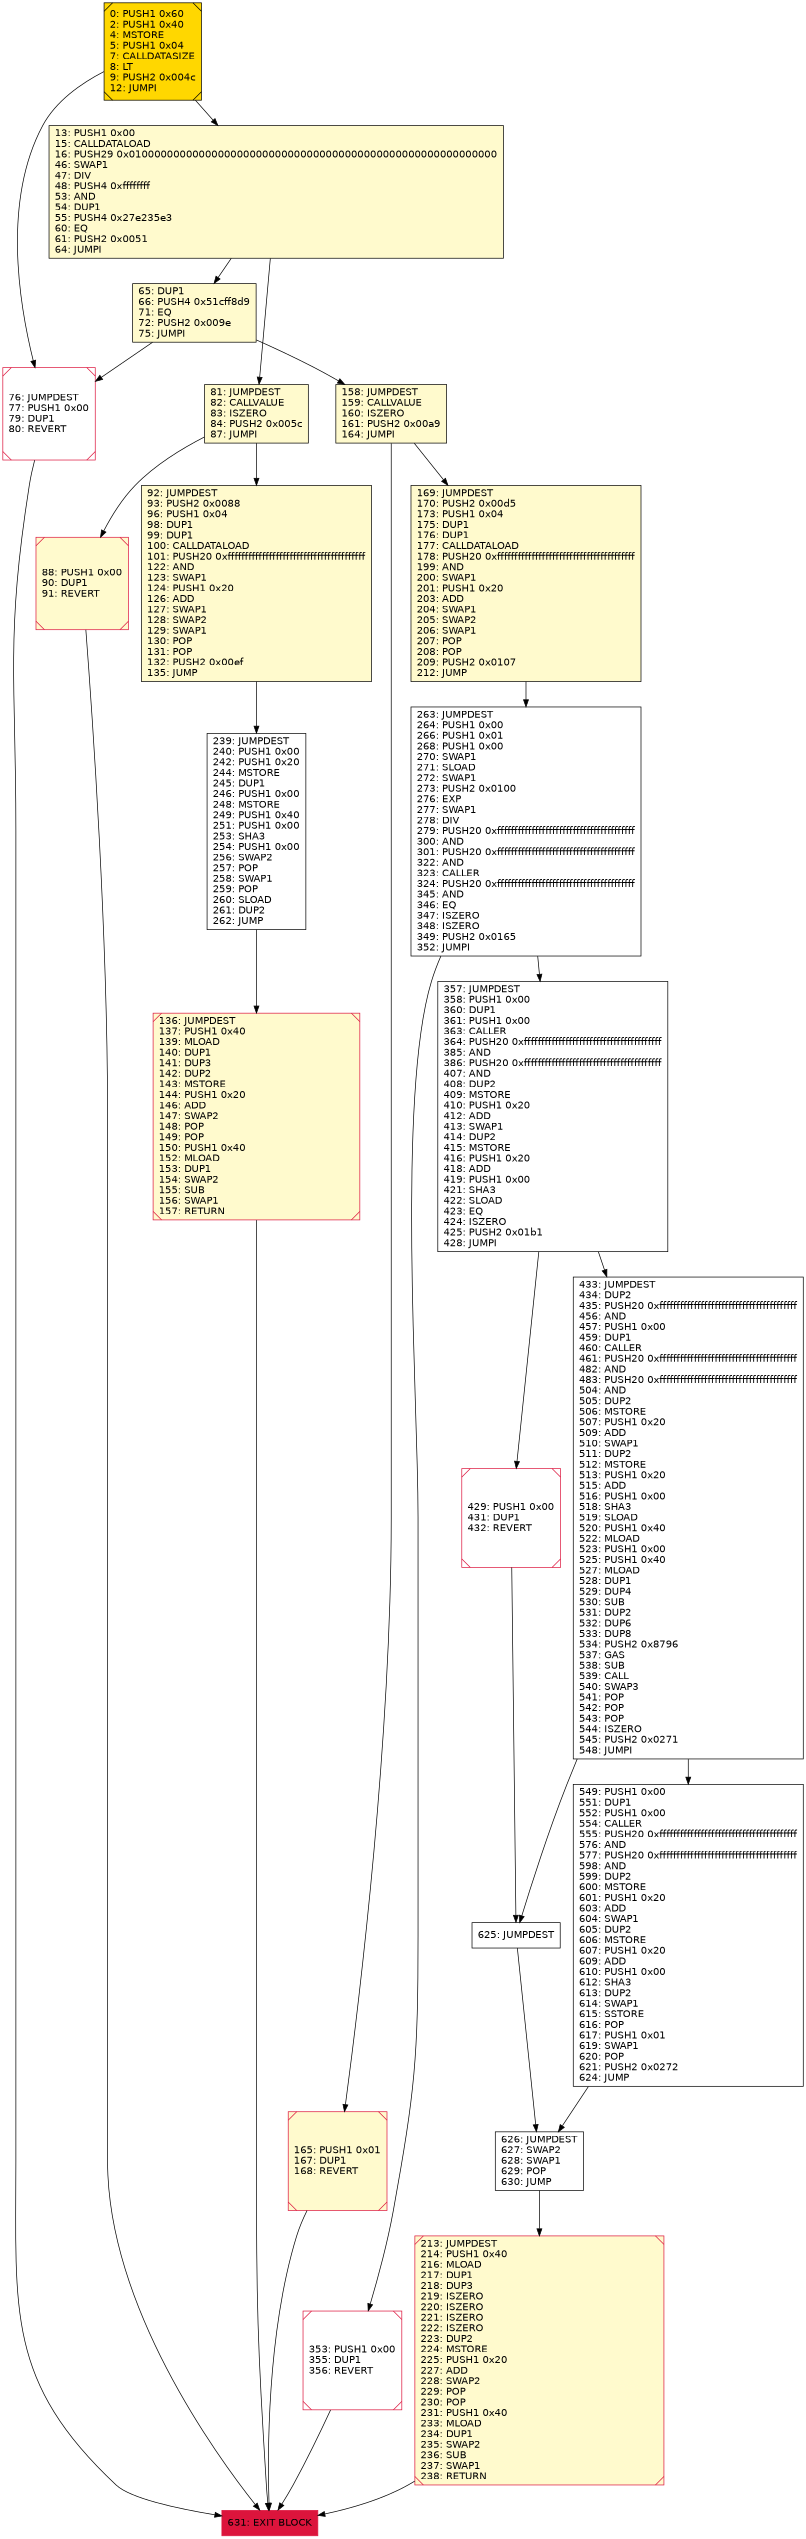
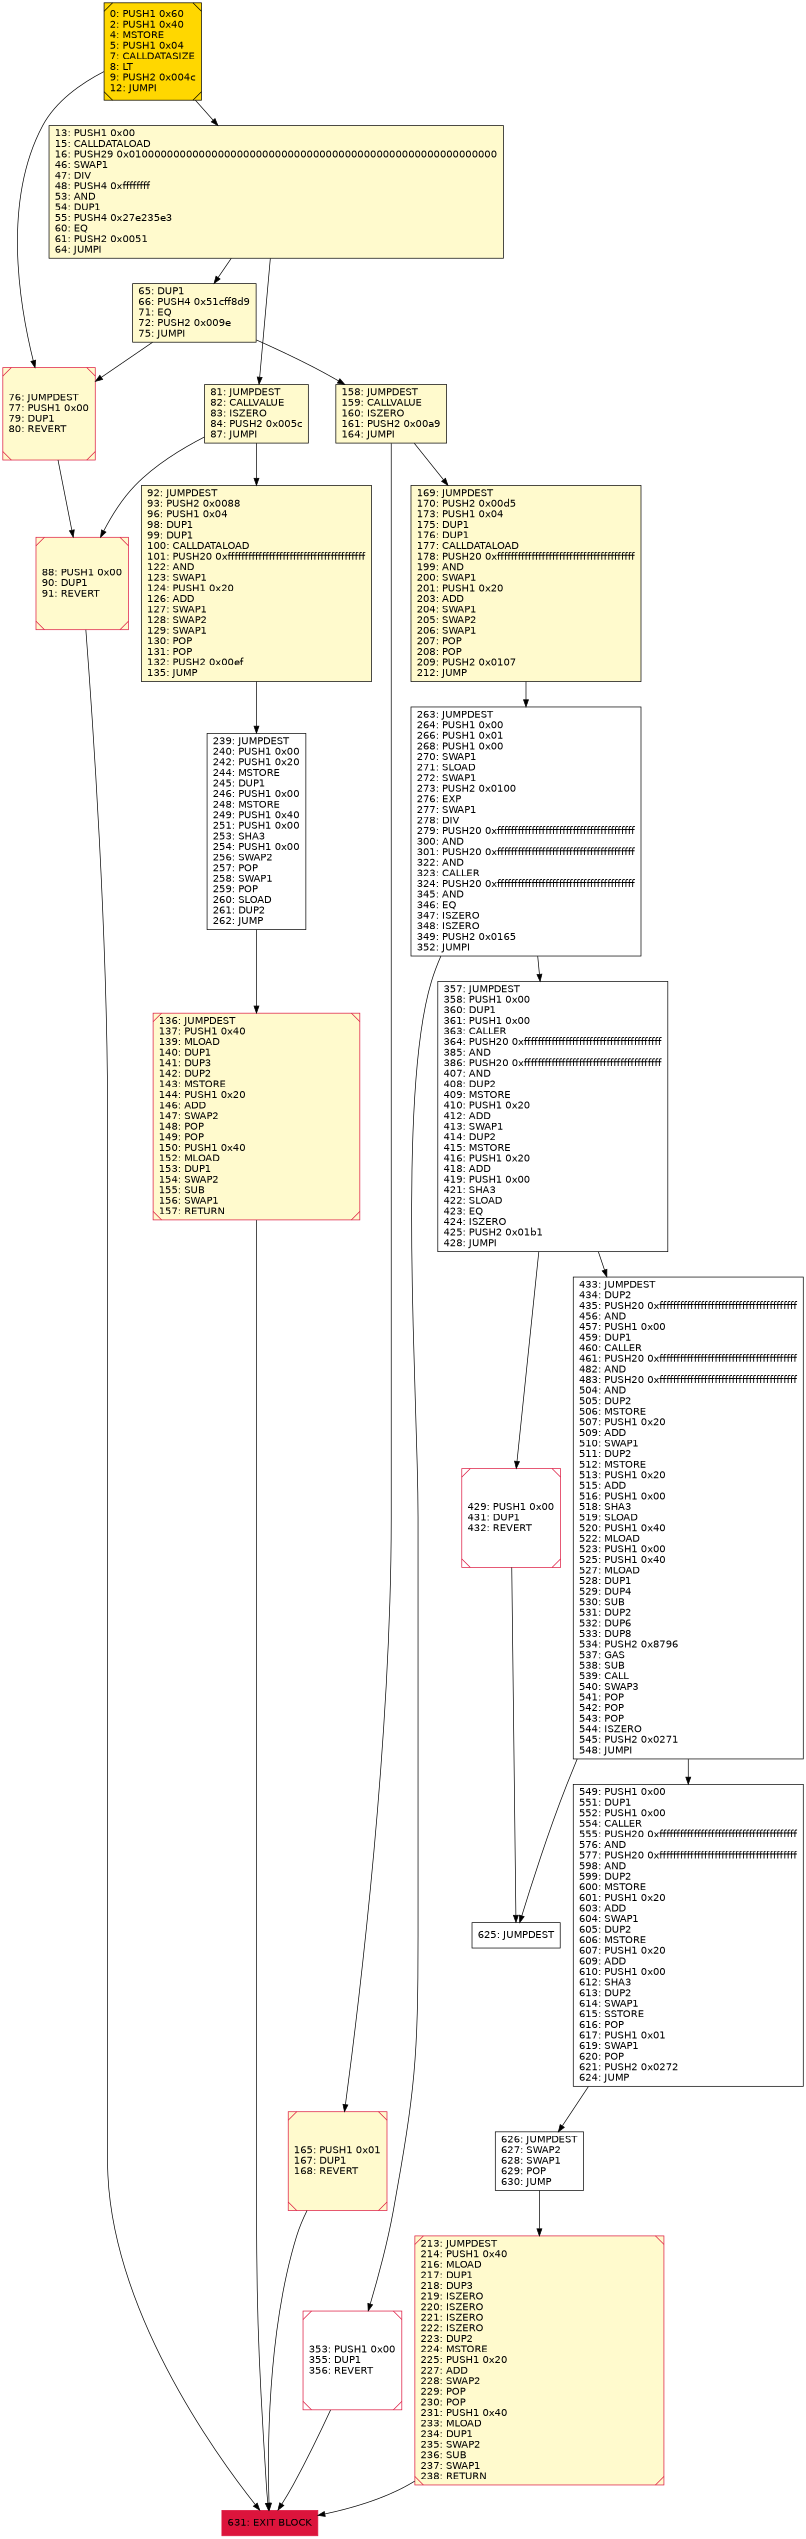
node "76: JUMPDEST 77: PUSH1 0x00 79: DUP1 80: REVERT": fillcolor white -> lemonchiffon
edge "76: JUMPDEST 77: PUSH1 0x00 79: DUP1 80: REVERT" -> "631: EXIT BLOCK": now "76: JUMPDEST 77: PUSH1 0x00 79: DUP1 80: REVERT" -> "88: PUSH1 0x00 90: DUP1 91: REVERT"
edge "625: JUMPDEST" -> "626: JUMPDEST 627: SWAP2 628: SWAP1 629: POP 630: JUMP": removed
